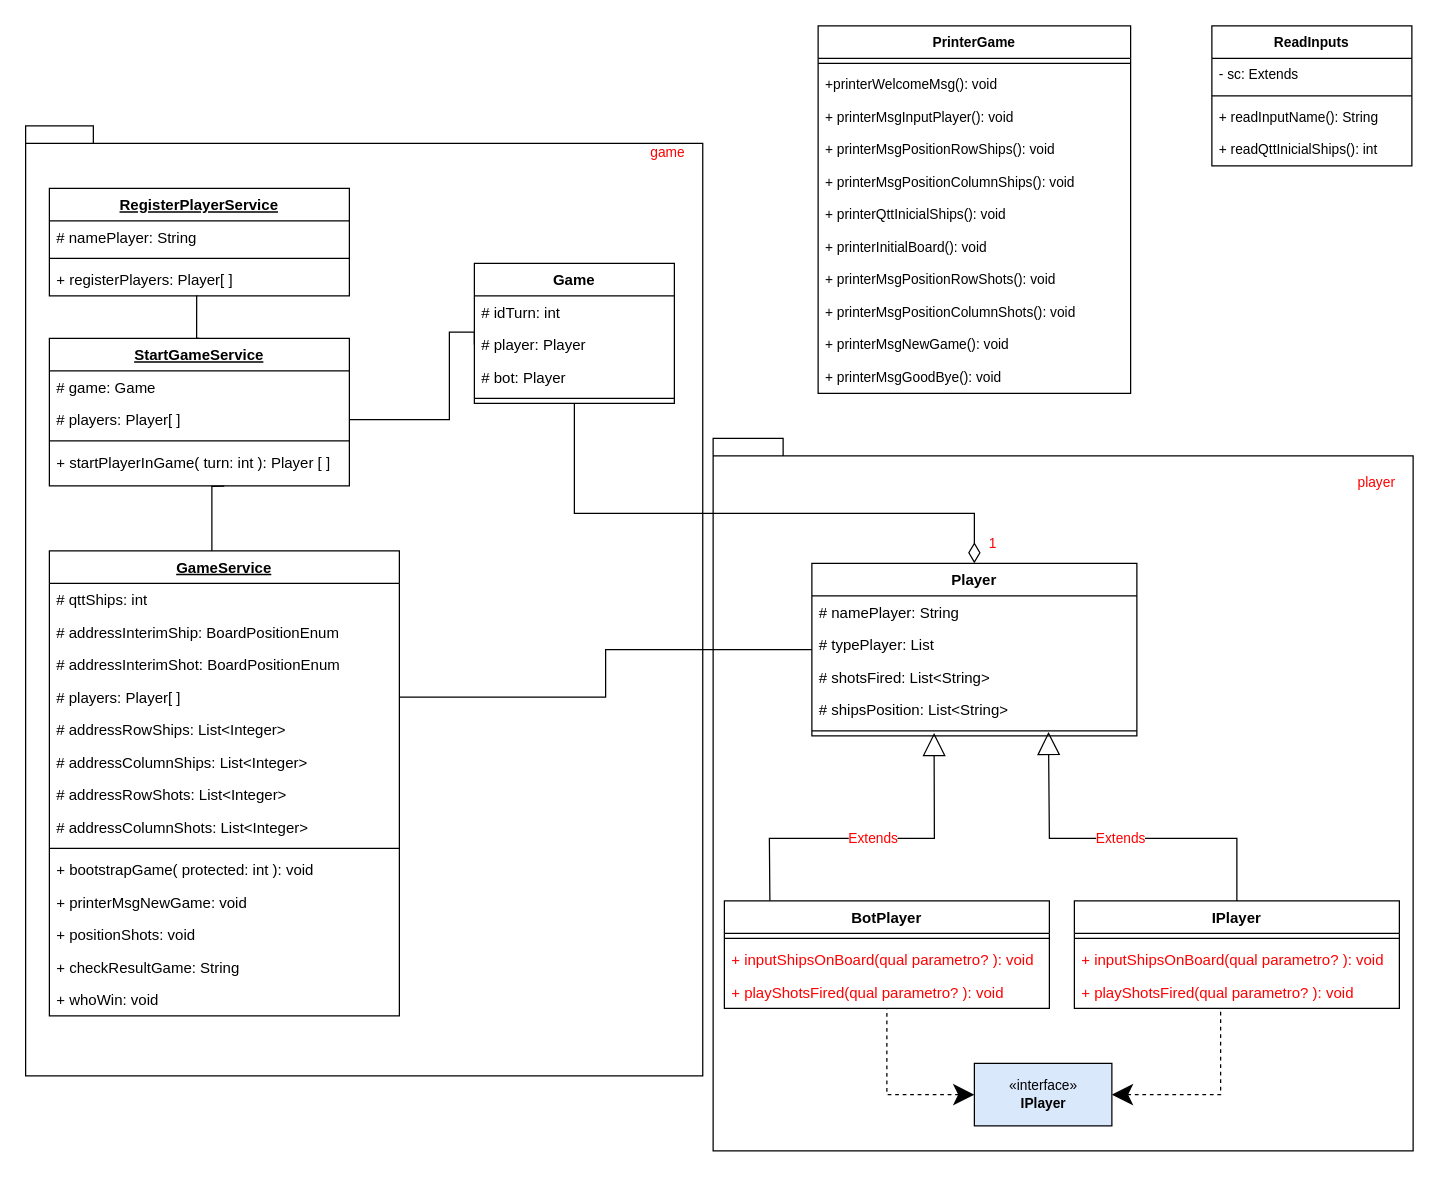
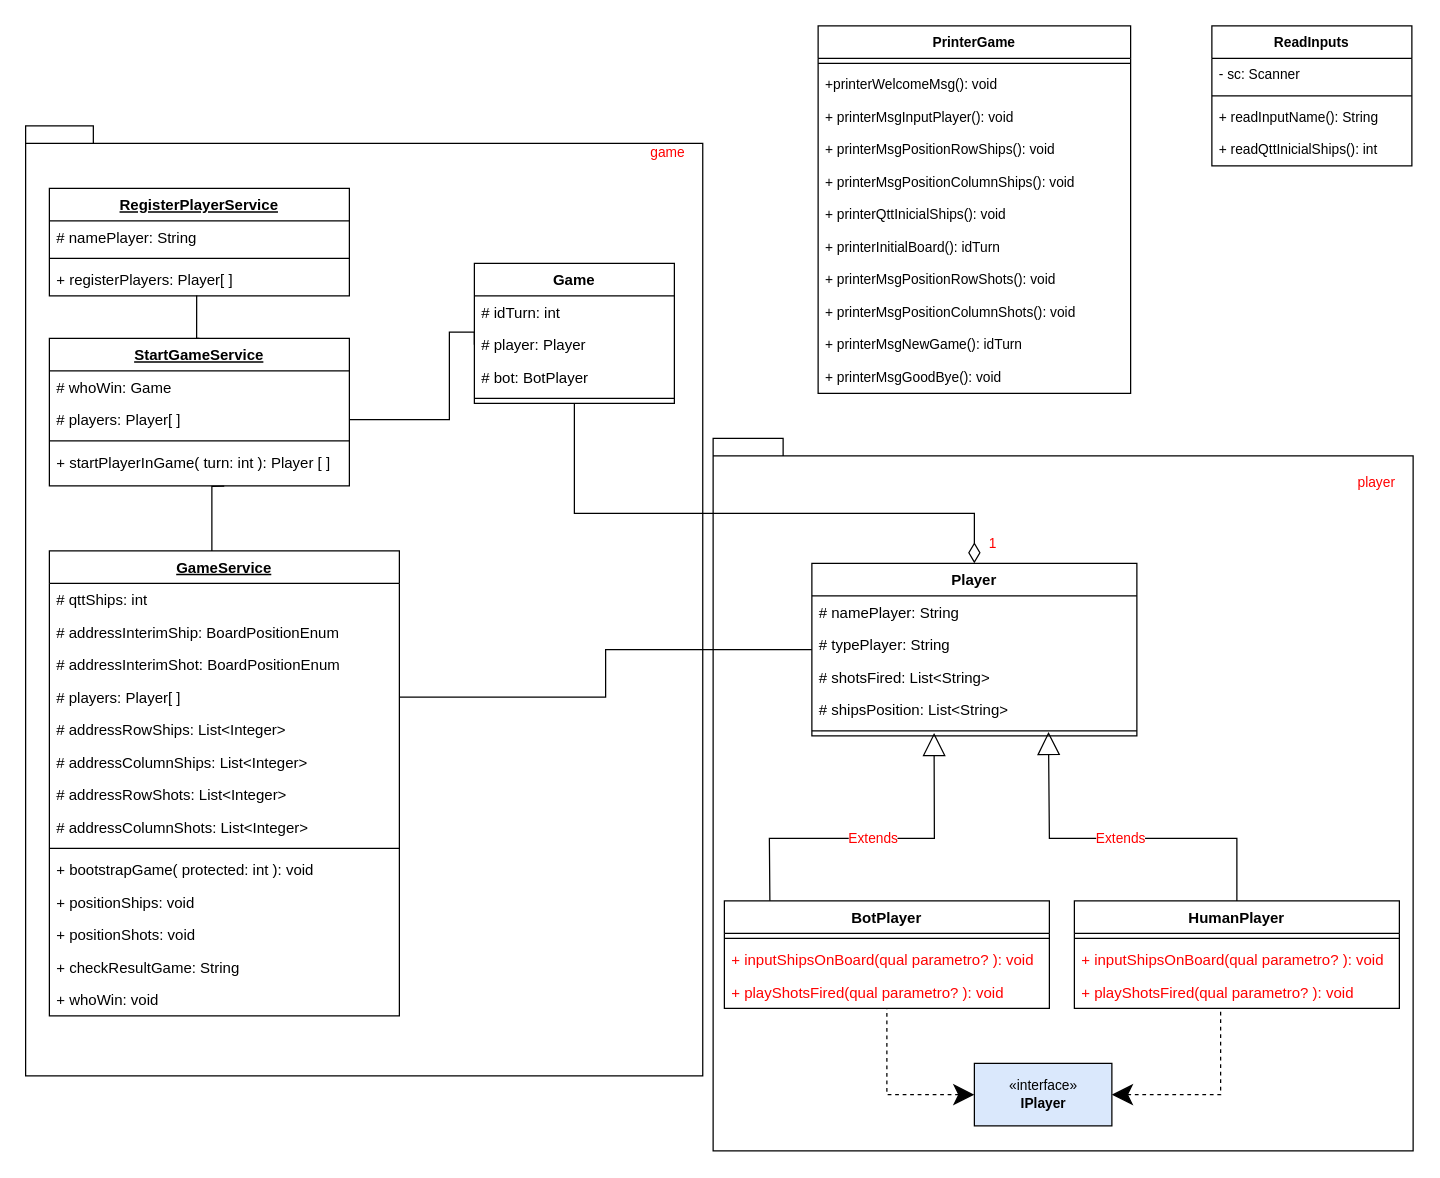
node "- sc: Extends": label "- sc: Extends" -> "- sc: Scanner"
node "+ printerInitialBoard(): void": label "+ printerInitialBoard(): void" -> "+ printerInitialBoard(): idTurn"
node "+ printerMsgNewGame(): void": label "+ printerMsgNewGame(): void" -> "+ printerMsgNewGame(): idTurn"
node "# bot: Player": label "# bot: Player" -> "# bot: BotPlayer"
node "# game: Game": label "# game: Game" -> "# whoWin: Game"
node "# typePlayer: List": label "# typePlayer: List" -> "# typePlayer: String"
node "+ printerMsgNewGame: void": label "+ printerMsgNewGame: void" -> "+ positionShips: void"
node "IPlayer": label "IPlayer" -> "HumanPlayer"
